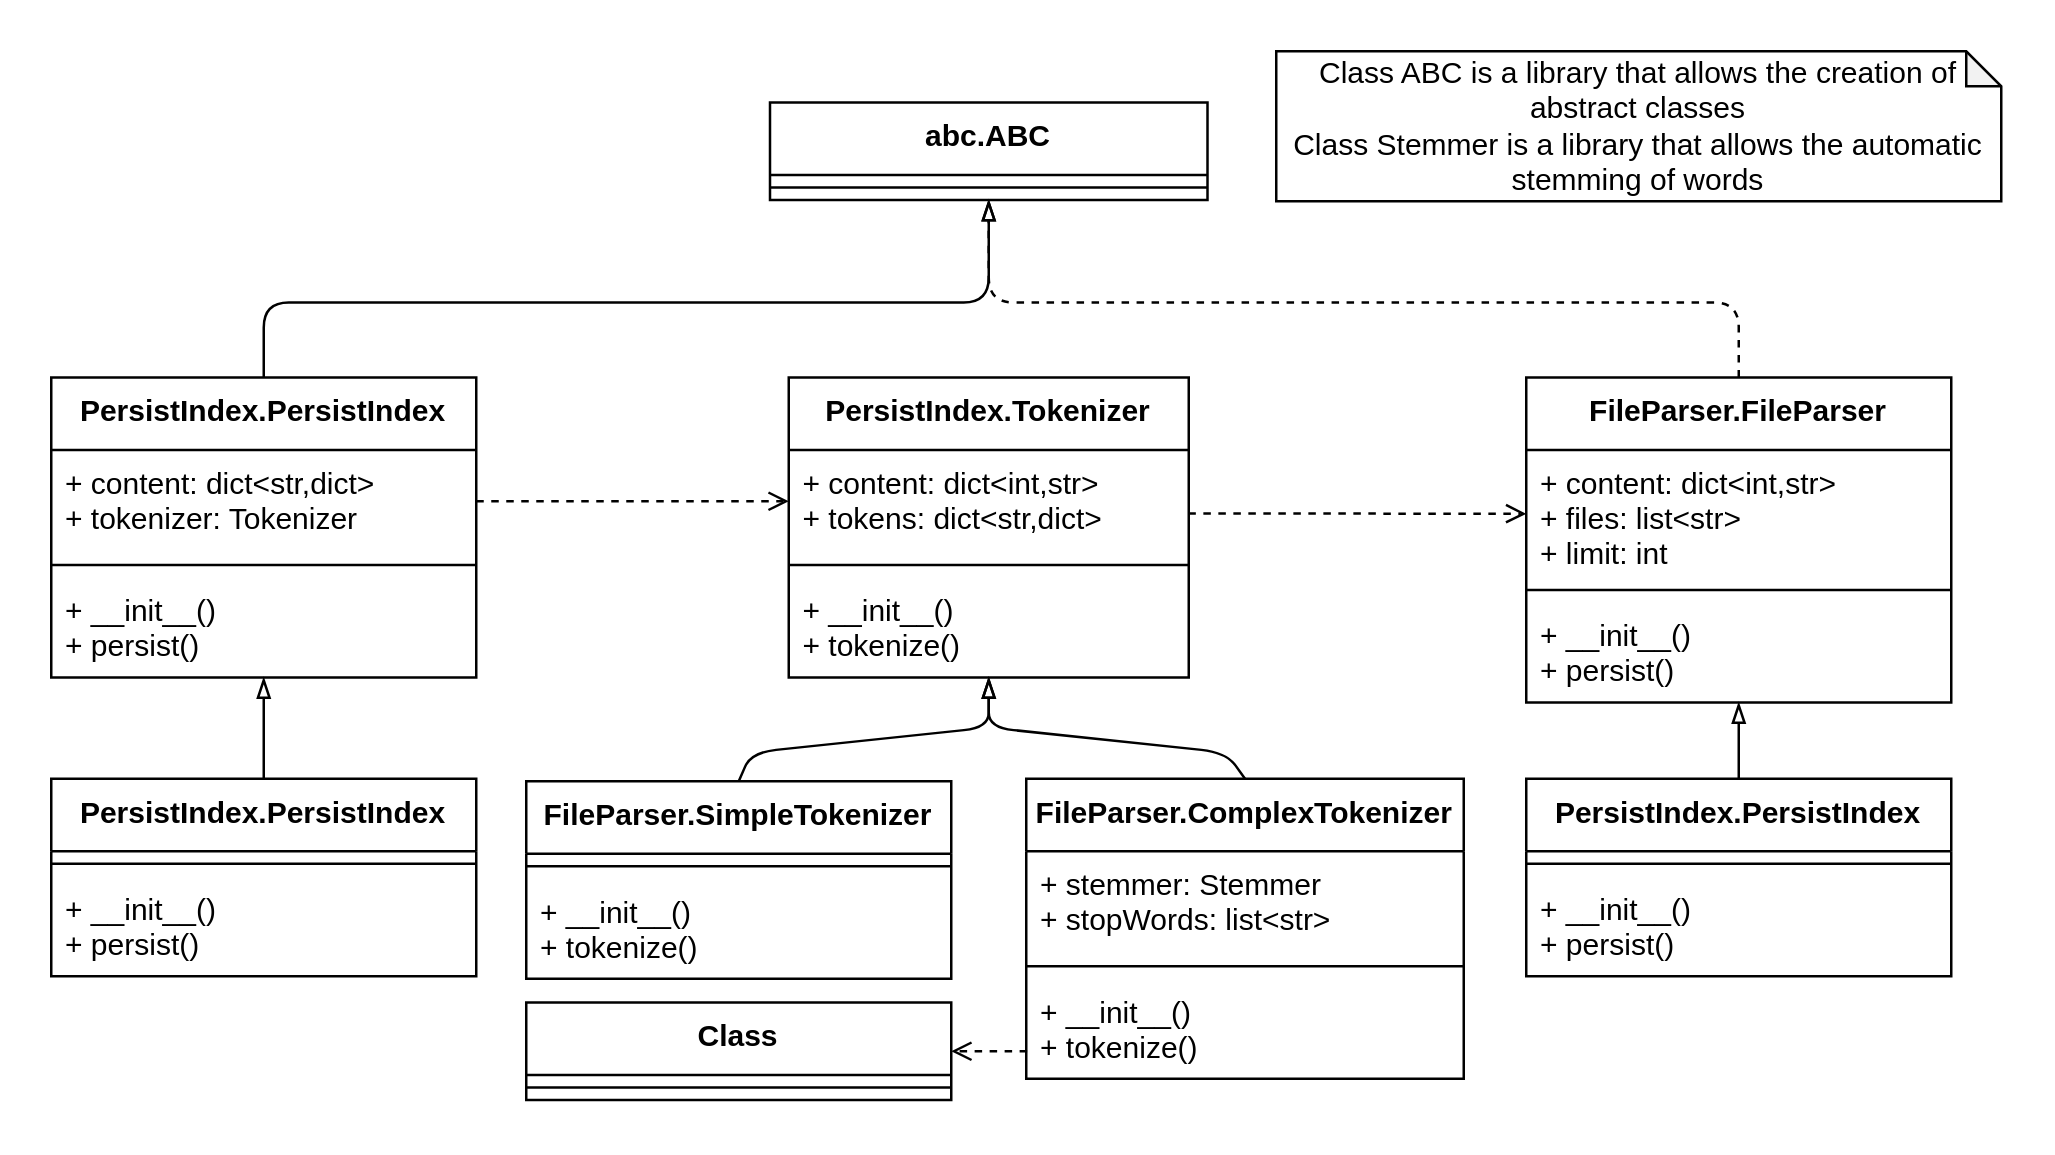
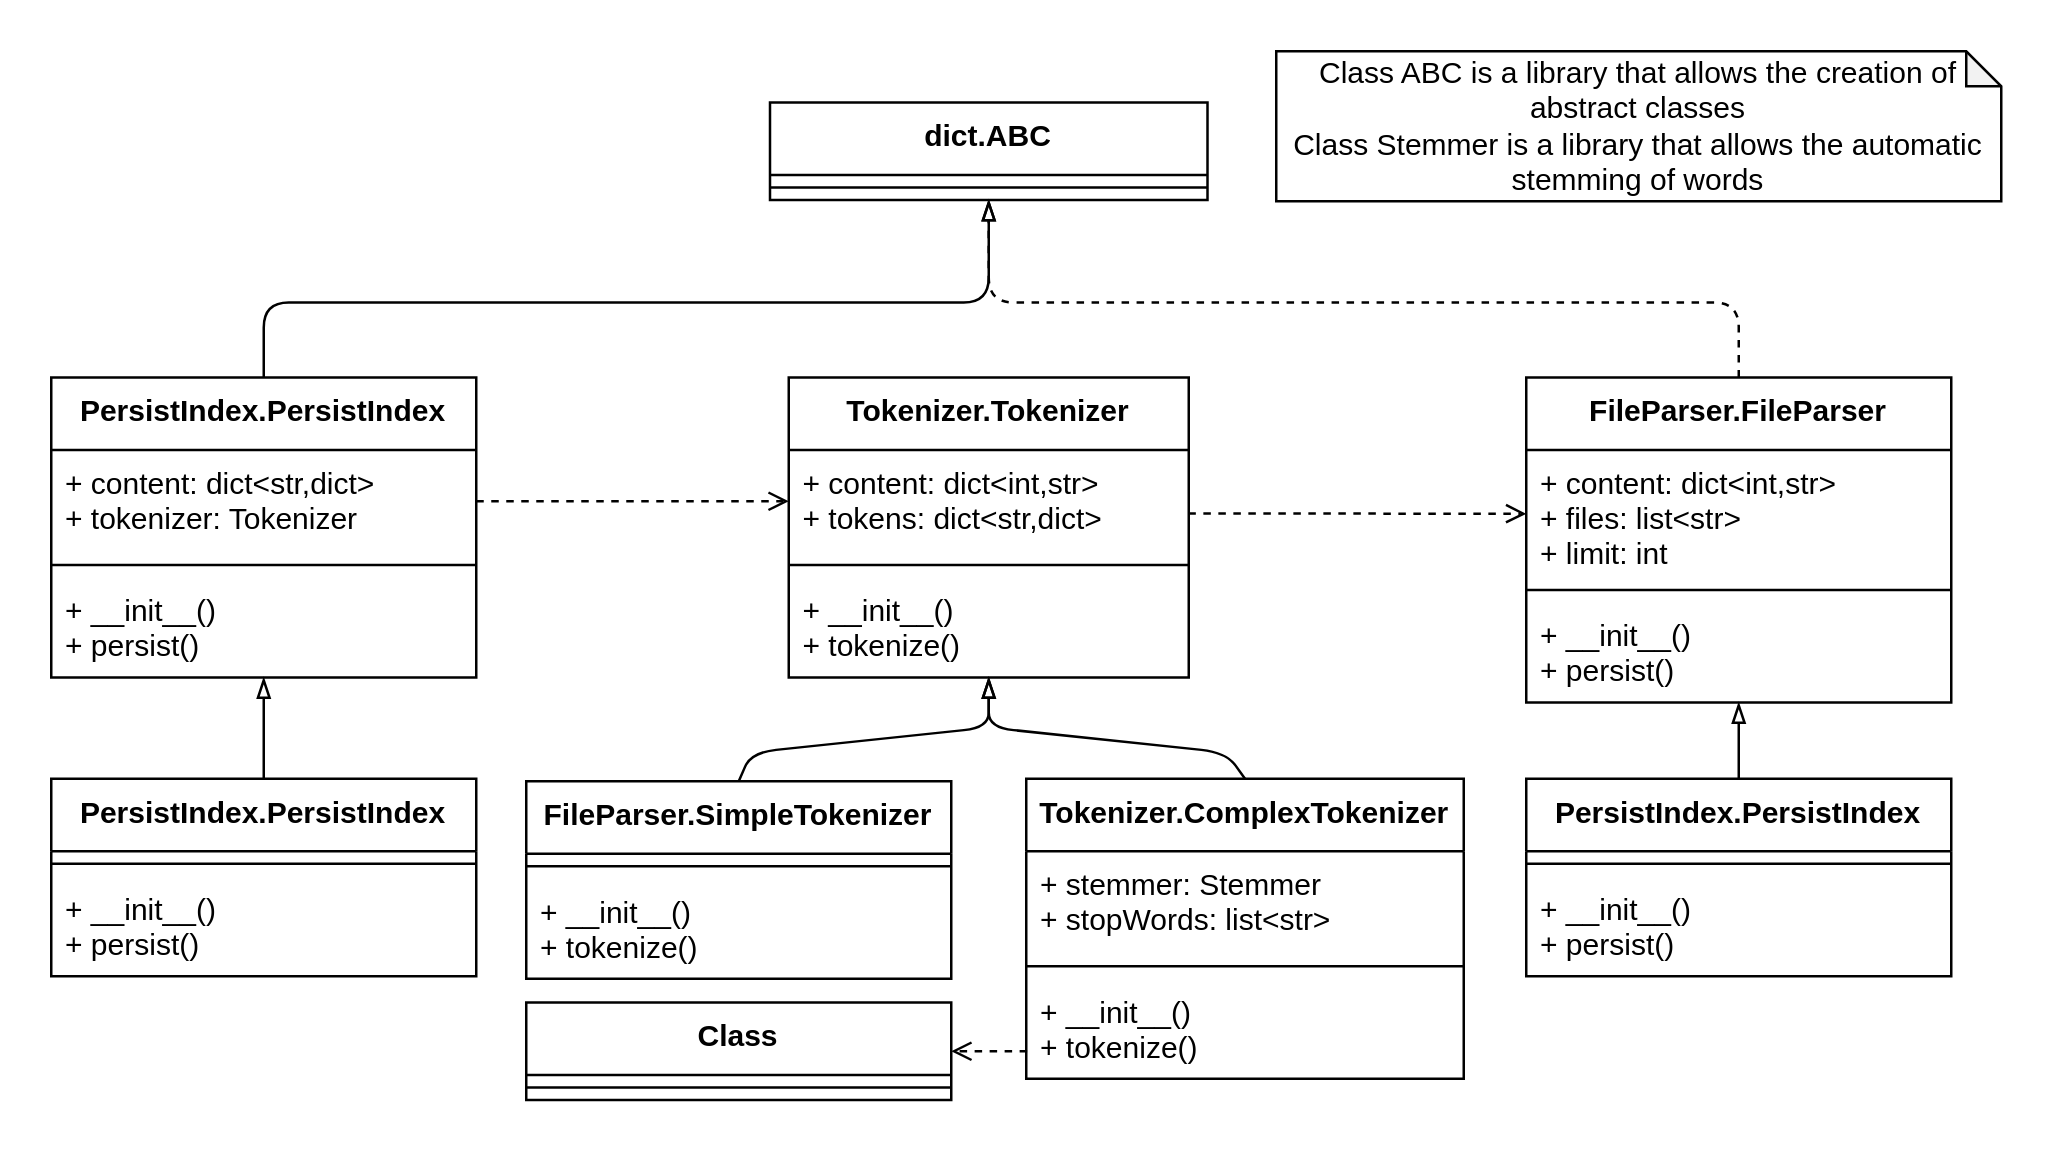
node "abc.ABC": label "abc.ABC" -> "dict.ABC"
node "PersistIndex.Tokenizer": label "PersistIndex.Tokenizer" -> "Tokenizer.Tokenizer"
node "FileParser.ComplexTokenizer": label "FileParser.ComplexTokenizer" -> "Tokenizer.ComplexTokenizer"
